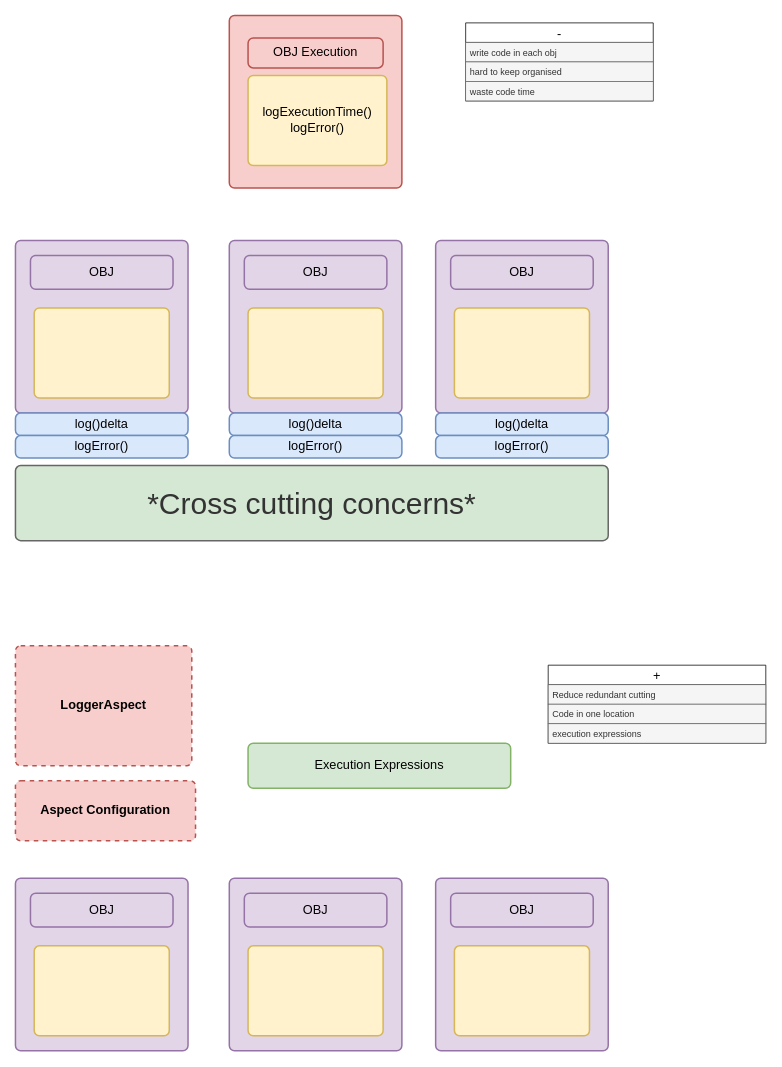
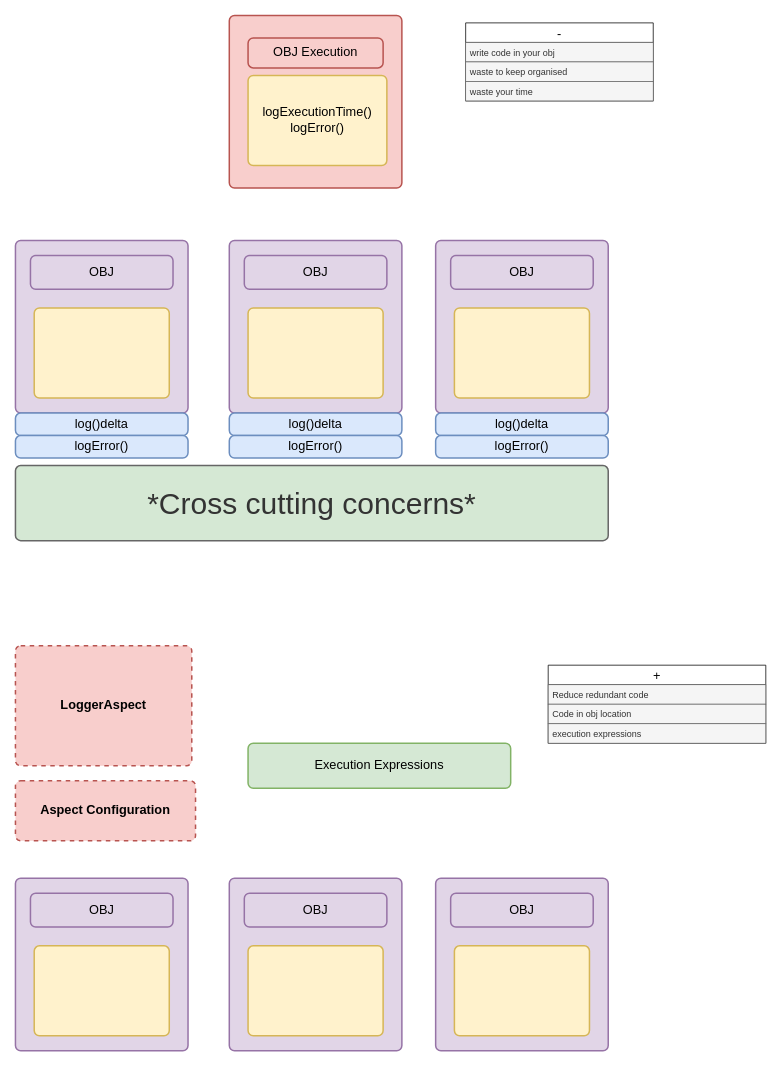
node "write code in each obj": label "write code in each obj" -> "write code in your obj"
node "hard to keep organised": label "hard to keep organised" -> "waste to keep organised"
node "waste code time": label "waste code time" -> "waste your time"
node "Reduce redundant cutting": label "Reduce redundant cutting" -> "Reduce redundant code"
node "Code in one location": label "Code in one location" -> "Code in obj location"
